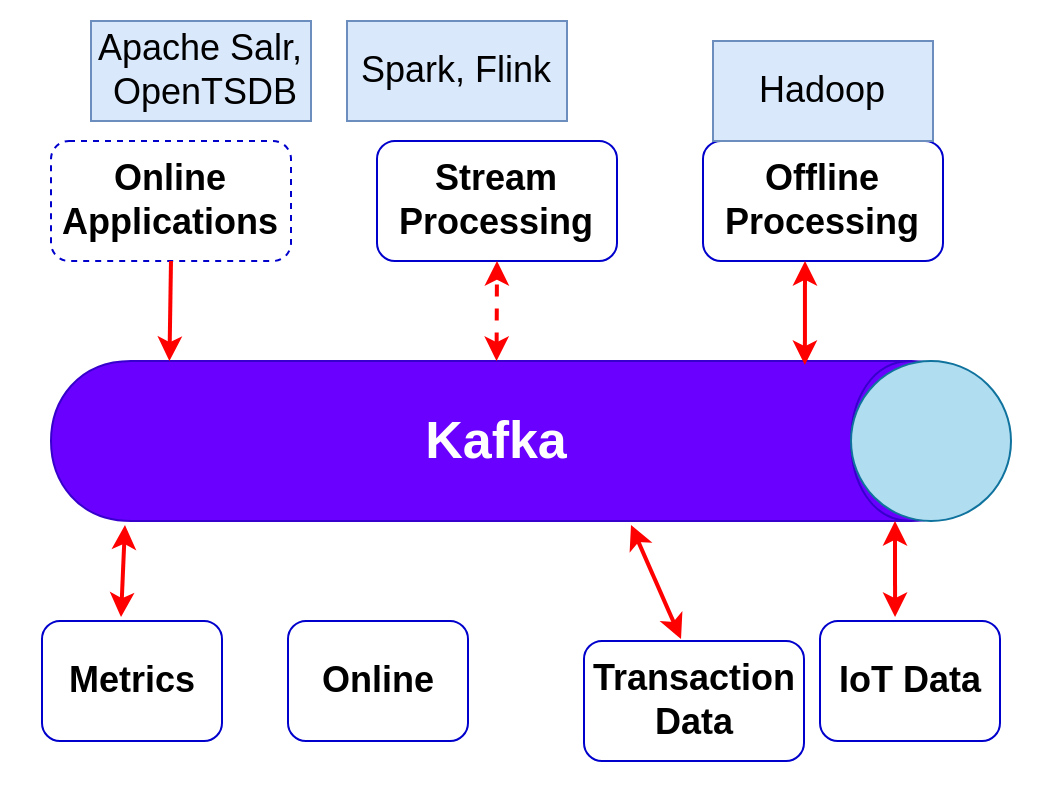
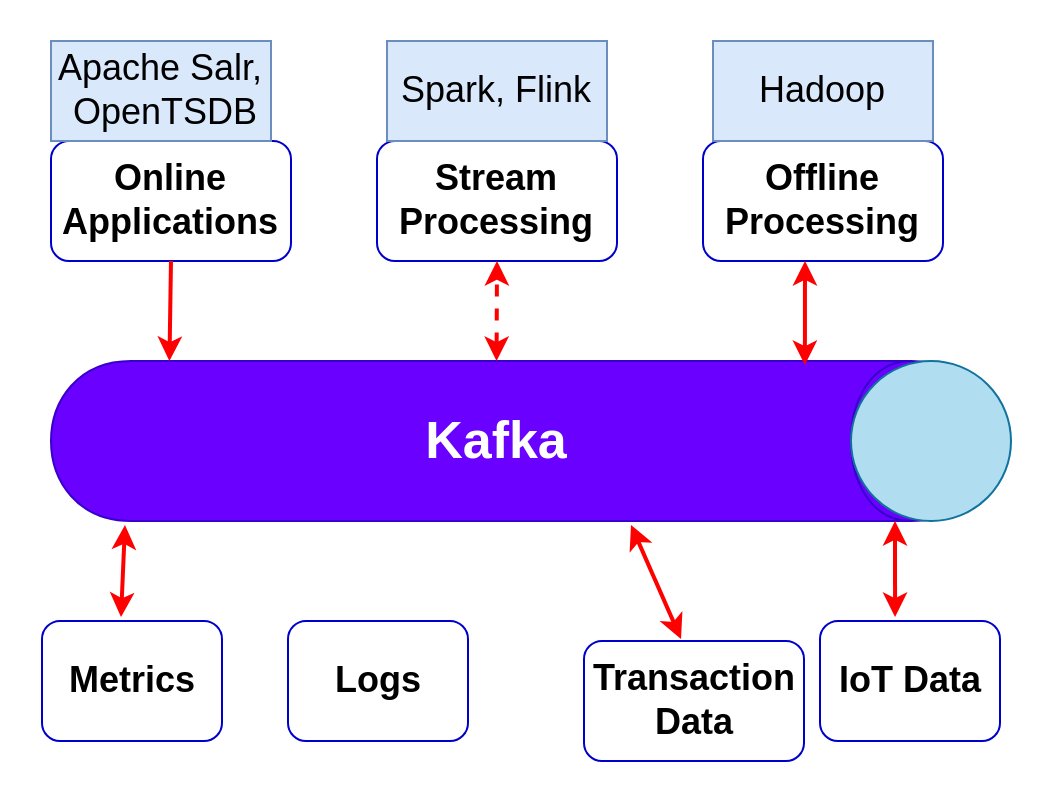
node "Apache Salr, OpenTSDB": moved (201, 71) -> (161, 91)
node "Spark, Flink": moved (457, 71) -> (497, 91)
node "Online Applications": style dashed -> solid
node "Online": label "Online" -> "Logs"
